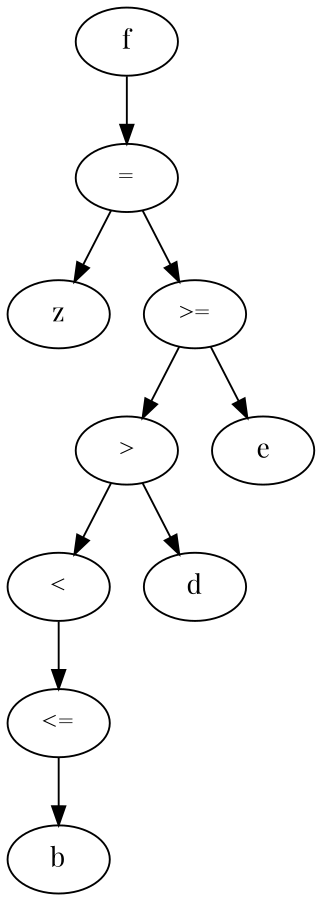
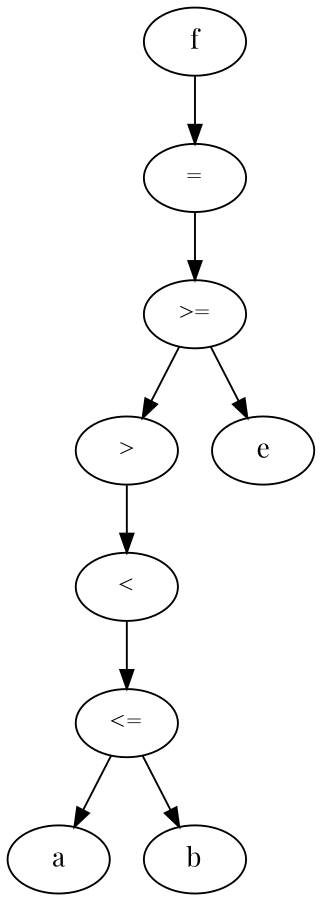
node "z": removed
node "d": removed
node "a": added
